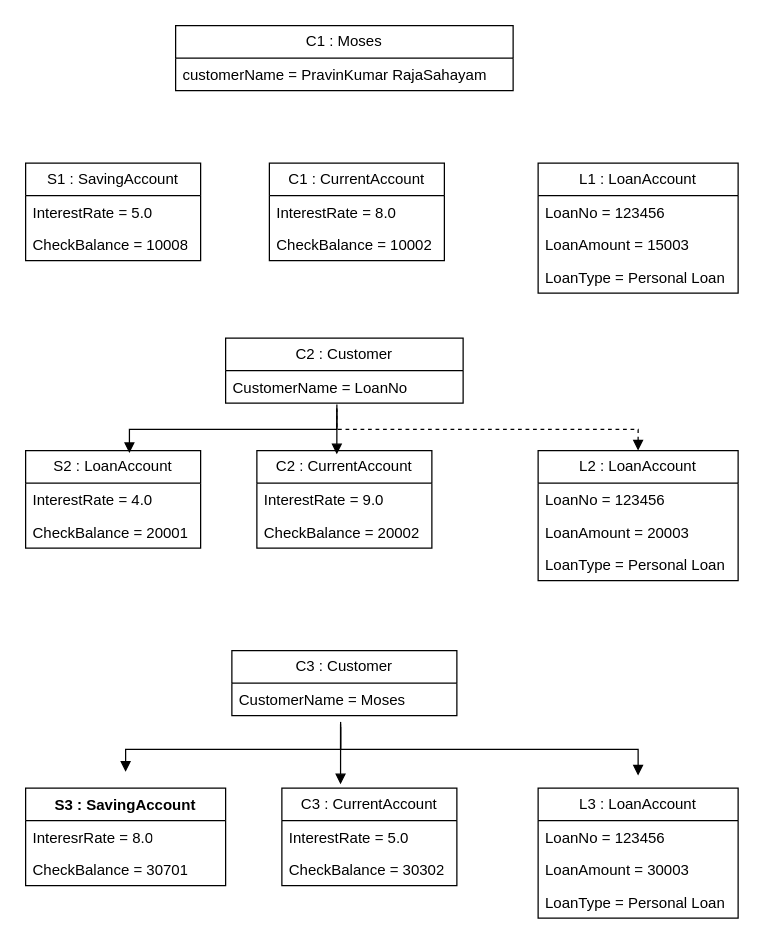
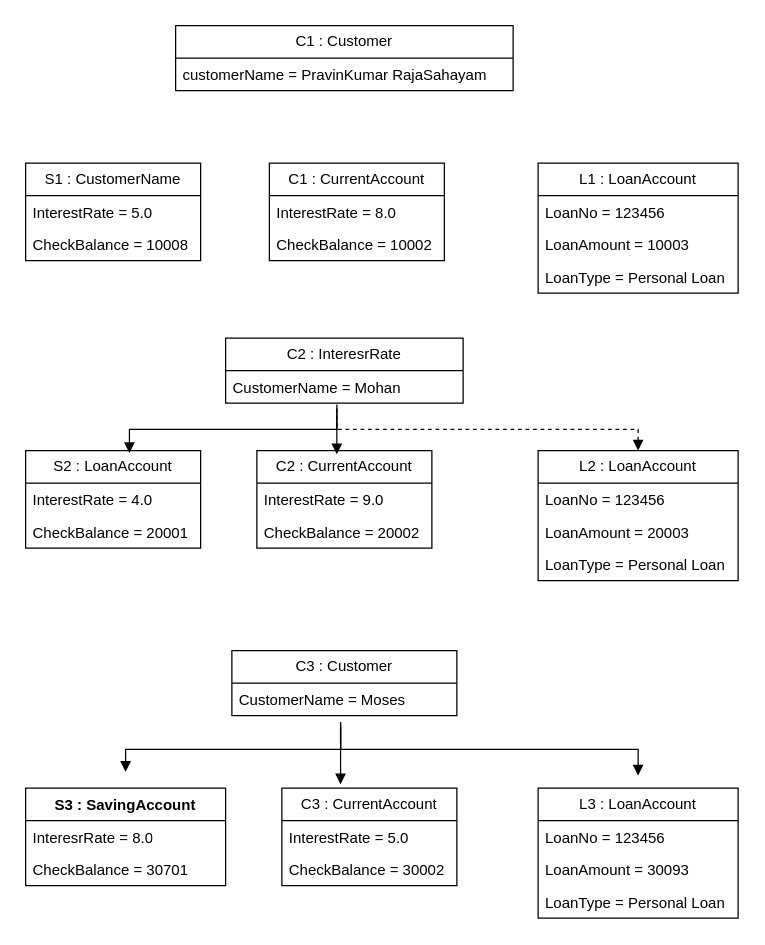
node "C1 : Moses": label "C1 : Moses" -> "C1 : Customer"
node "S1 : SavingAccount": label "S1 : SavingAccount" -> "S1 : CustomerName"
node "LoanAmount = 15003": label "LoanAmount = 15003" -> "LoanAmount = 10003"
node "C2 : Customer": label "C2 : Customer" -> "C2 : InteresrRate"
node "CustomerName = LoanNo": label "CustomerName = LoanNo" -> "CustomerName = Mohan"
node "CheckBalance = 30302": label "CheckBalance = 30302" -> "CheckBalance = 30002"
node "LoanAmount = 30003": label "LoanAmount = 30003" -> "LoanAmount = 30093"
